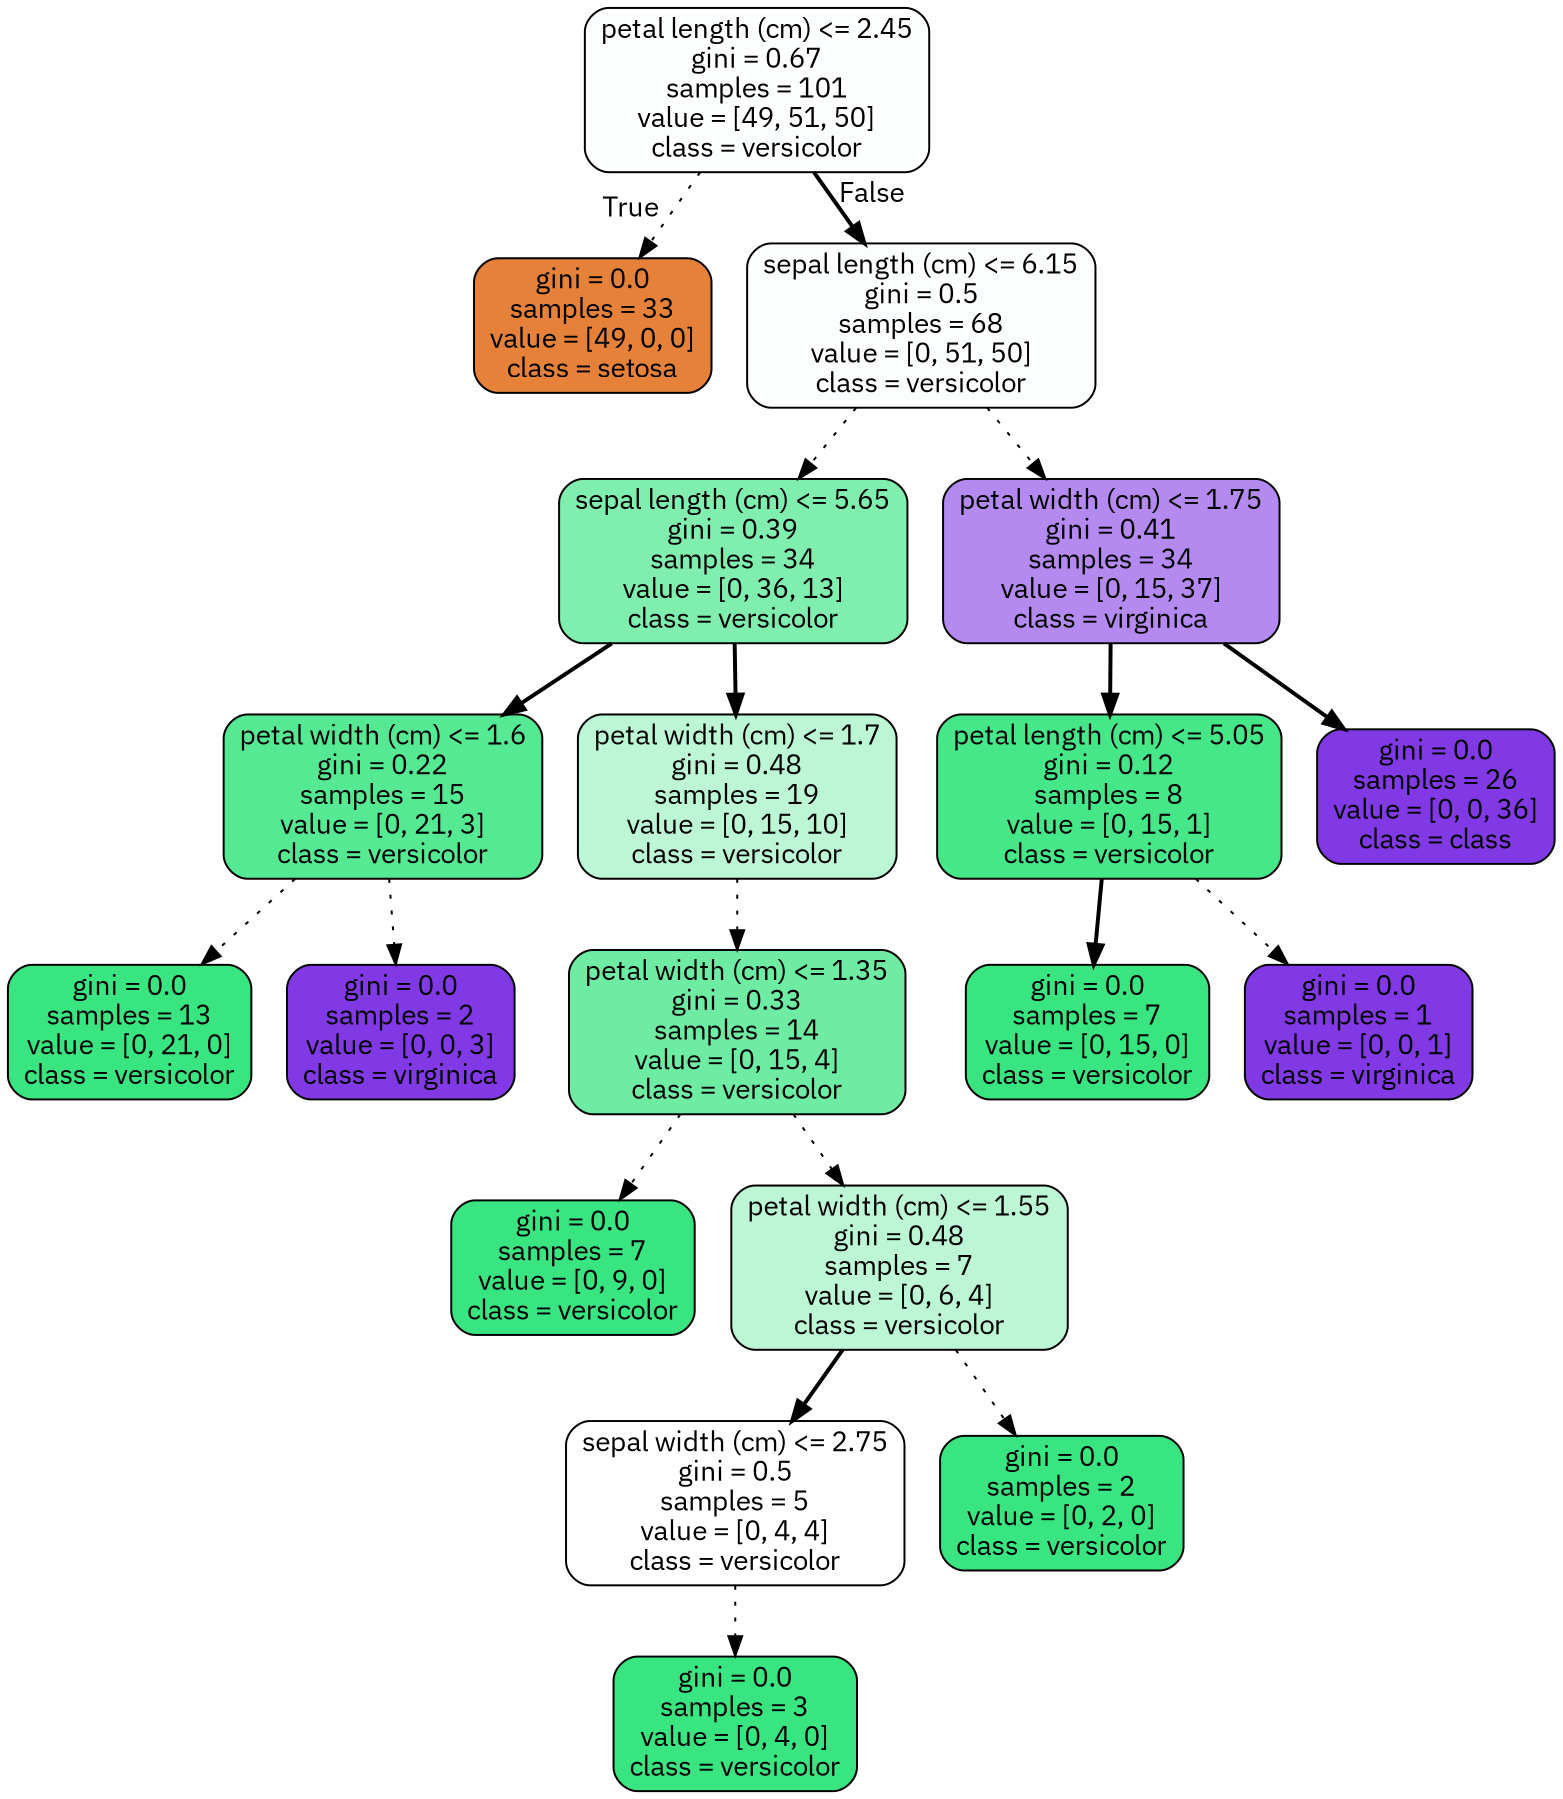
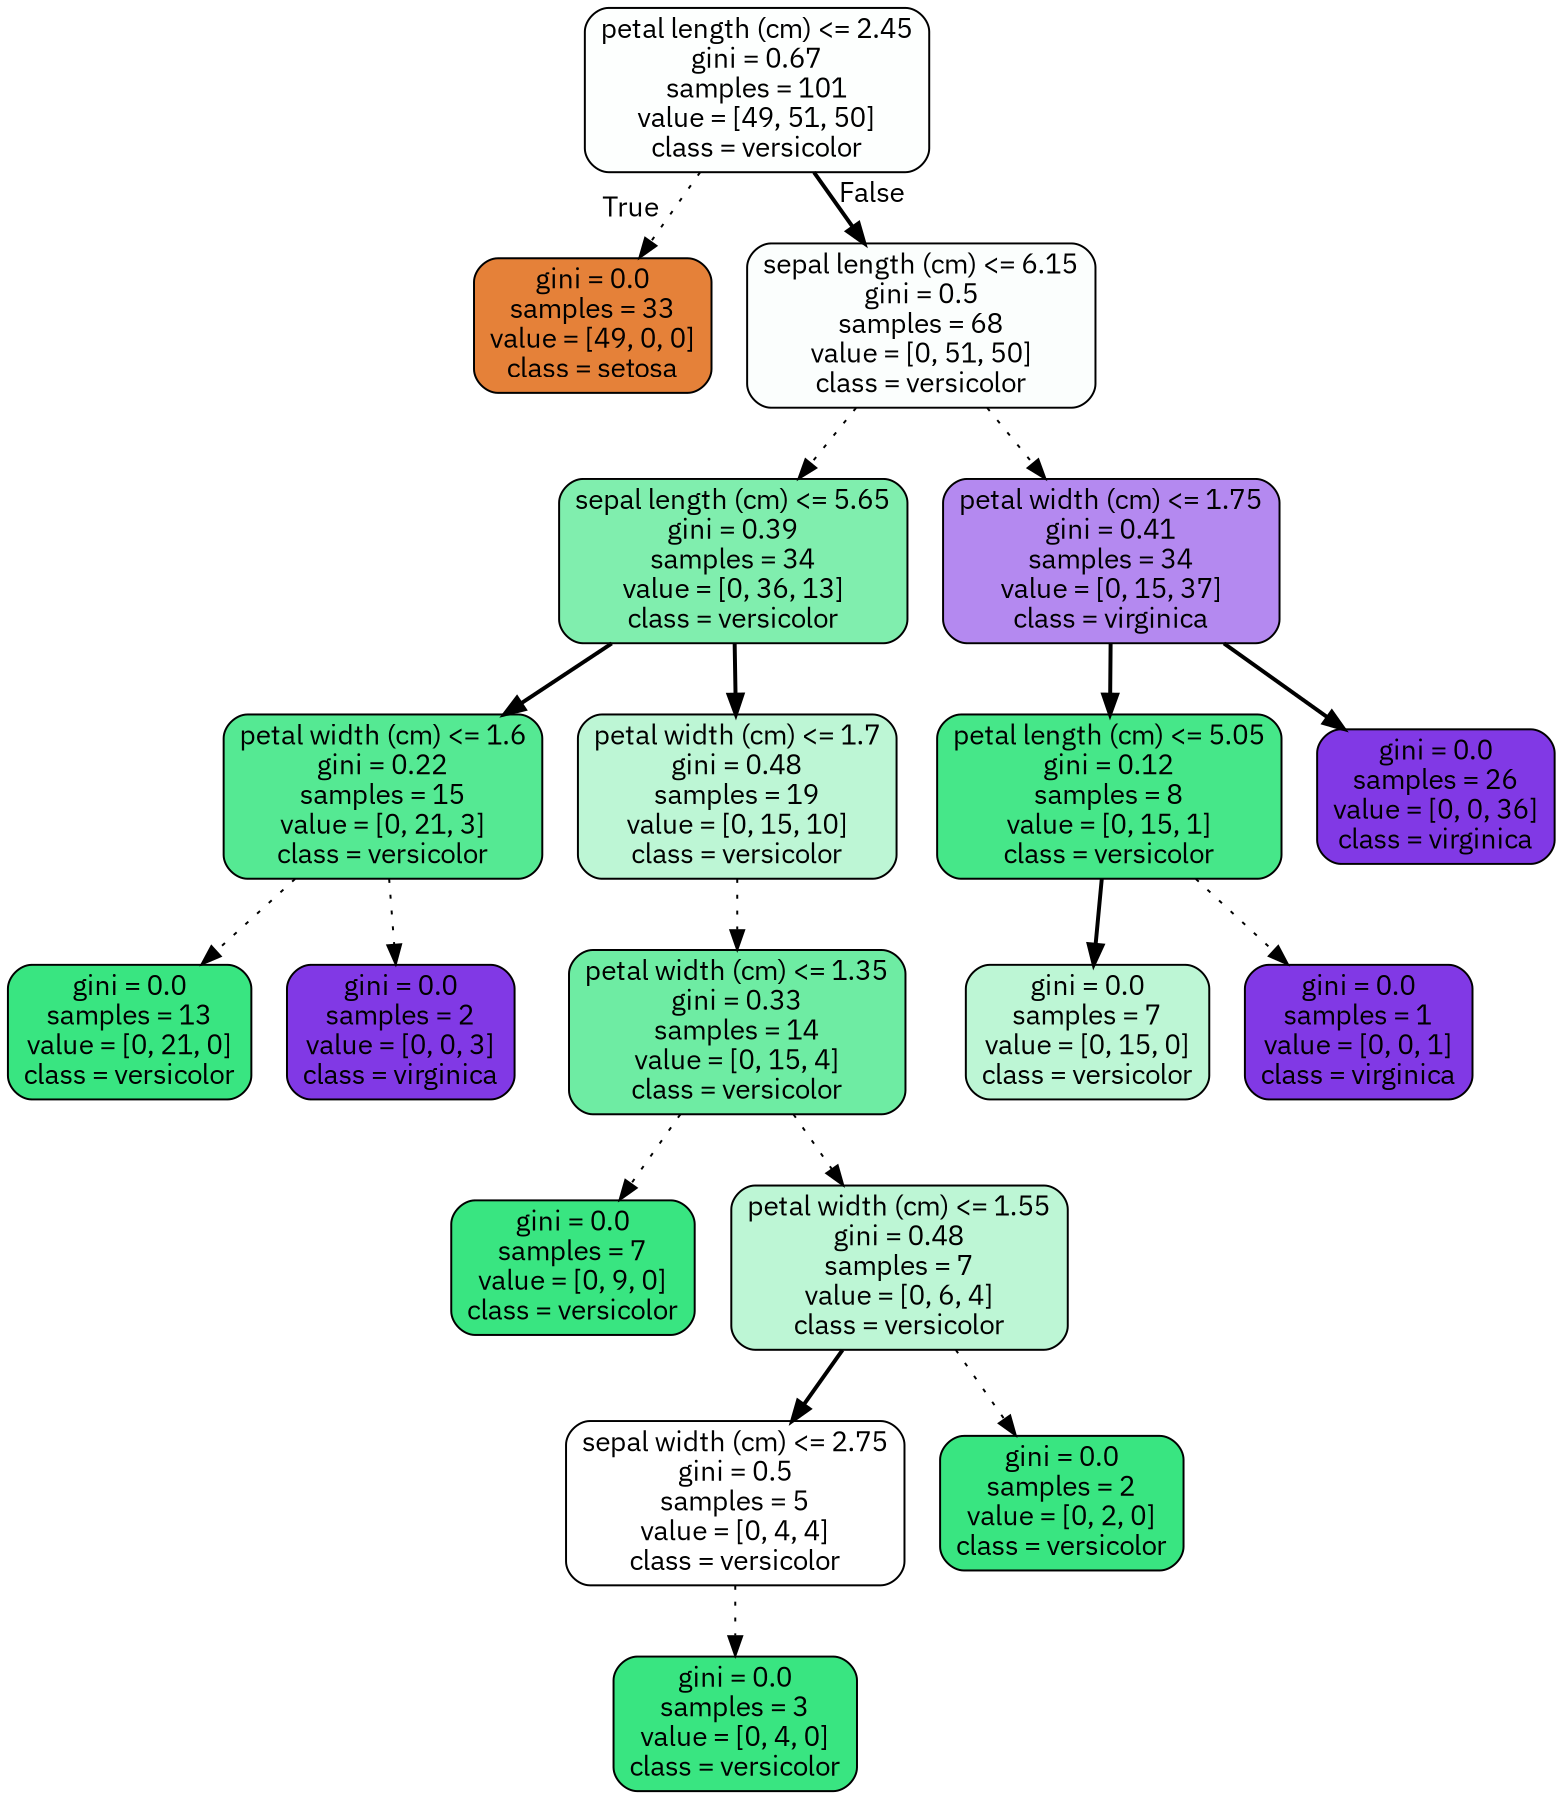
node "gini = 0.0 samples = 26 value = [0, 0, 36] class = class": label "gini = 0.0 samples = 26 value = [0, 0, 36] class = class" -> "gini = 0.0 samples = 26 value = [0, 0, 36] class = virginica"
node "gini = 0.0 samples = 7 value = [0, 15, 0] class = versicolor": fillcolor #39e581 -> #bdf6d5
